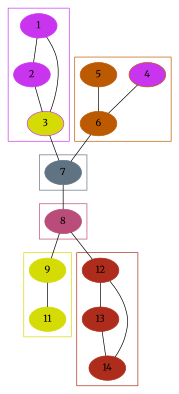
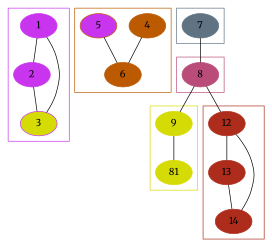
node "5": fillcolor #bc5a01 -> #c935ef
node "4": fillcolor #c935ef -> #bc5a01
edge "3" -- "7": removed
edge "6" -- "7": removed
node "11": label "11" -> "81"
